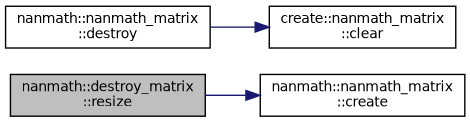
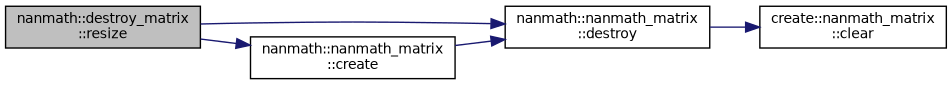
edge "nanmath::destroy_matrix ::resize" -> "nanmath::nanmath_matrix ::destroy": added
edge "nanmath::nanmath_matrix ::create" -> "nanmath::nanmath_matrix ::destroy": added
